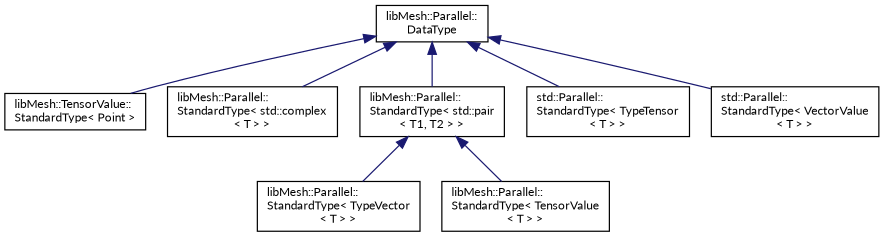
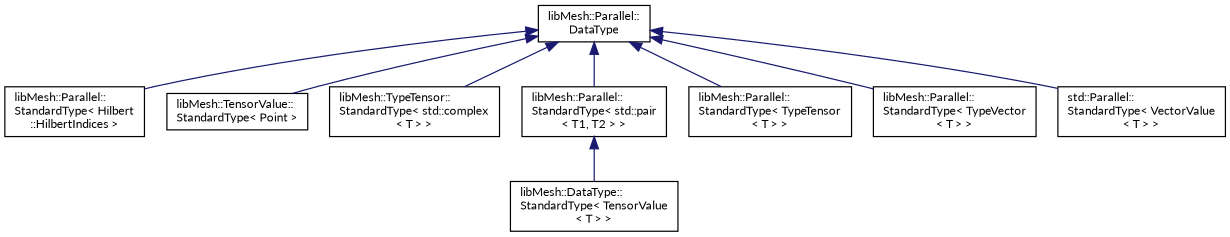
node "libMesh::Parallel:: StandardType< Hilbert ::HilbertIndices >": added
node "libMesh::Parallel:: StandardType< std::complex < T > >": label "libMesh::Parallel:: StandardType< std::complex < T > >" -> "libMesh::TypeTensor:: StandardType< std::complex < T > >"
node "std::Parallel:: StandardType< TypeTensor < T > >": label "std::Parallel:: StandardType< TypeTensor < T > >" -> "libMesh::Parallel:: StandardType< TypeTensor < T > >"
edge "libMesh::Parallel:: StandardType< TypeVector < T > >" -> "libMesh::Parallel:: StandardType< std::pair < T1, T2 > >": now "libMesh::Parallel:: StandardType< TypeVector < T > >" -> "libMesh::Parallel:: DataType"
node "libMesh::Parallel:: StandardType< TensorValue < T > >": label "libMesh::Parallel:: StandardType< TensorValue < T > >" -> "libMesh::DataType:: StandardType< TensorValue < T > >"
